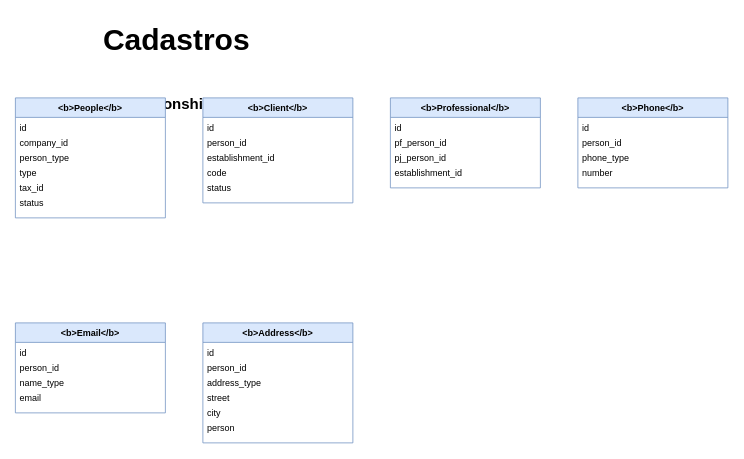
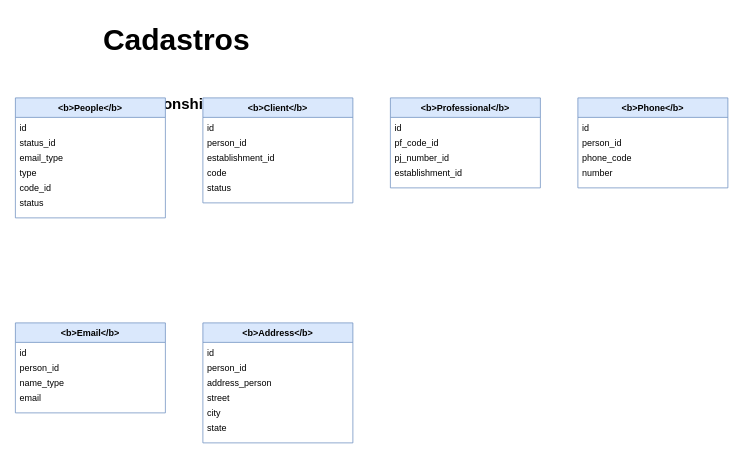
node "company_id": label "company_id" -> "status_id"
node "pf_person_id": label "pf_person_id" -> "pf_code_id"
node "person_type": label "person_type" -> "email_type"
node "pj_person_id": label "pj_person_id" -> "pj_number_id"
node "phone_type": label "phone_type" -> "phone_code"
node "tax_id": label "tax_id" -> "code_id"
node "address_type": label "address_type" -> "address_person"
node "person": label "person" -> "state"
